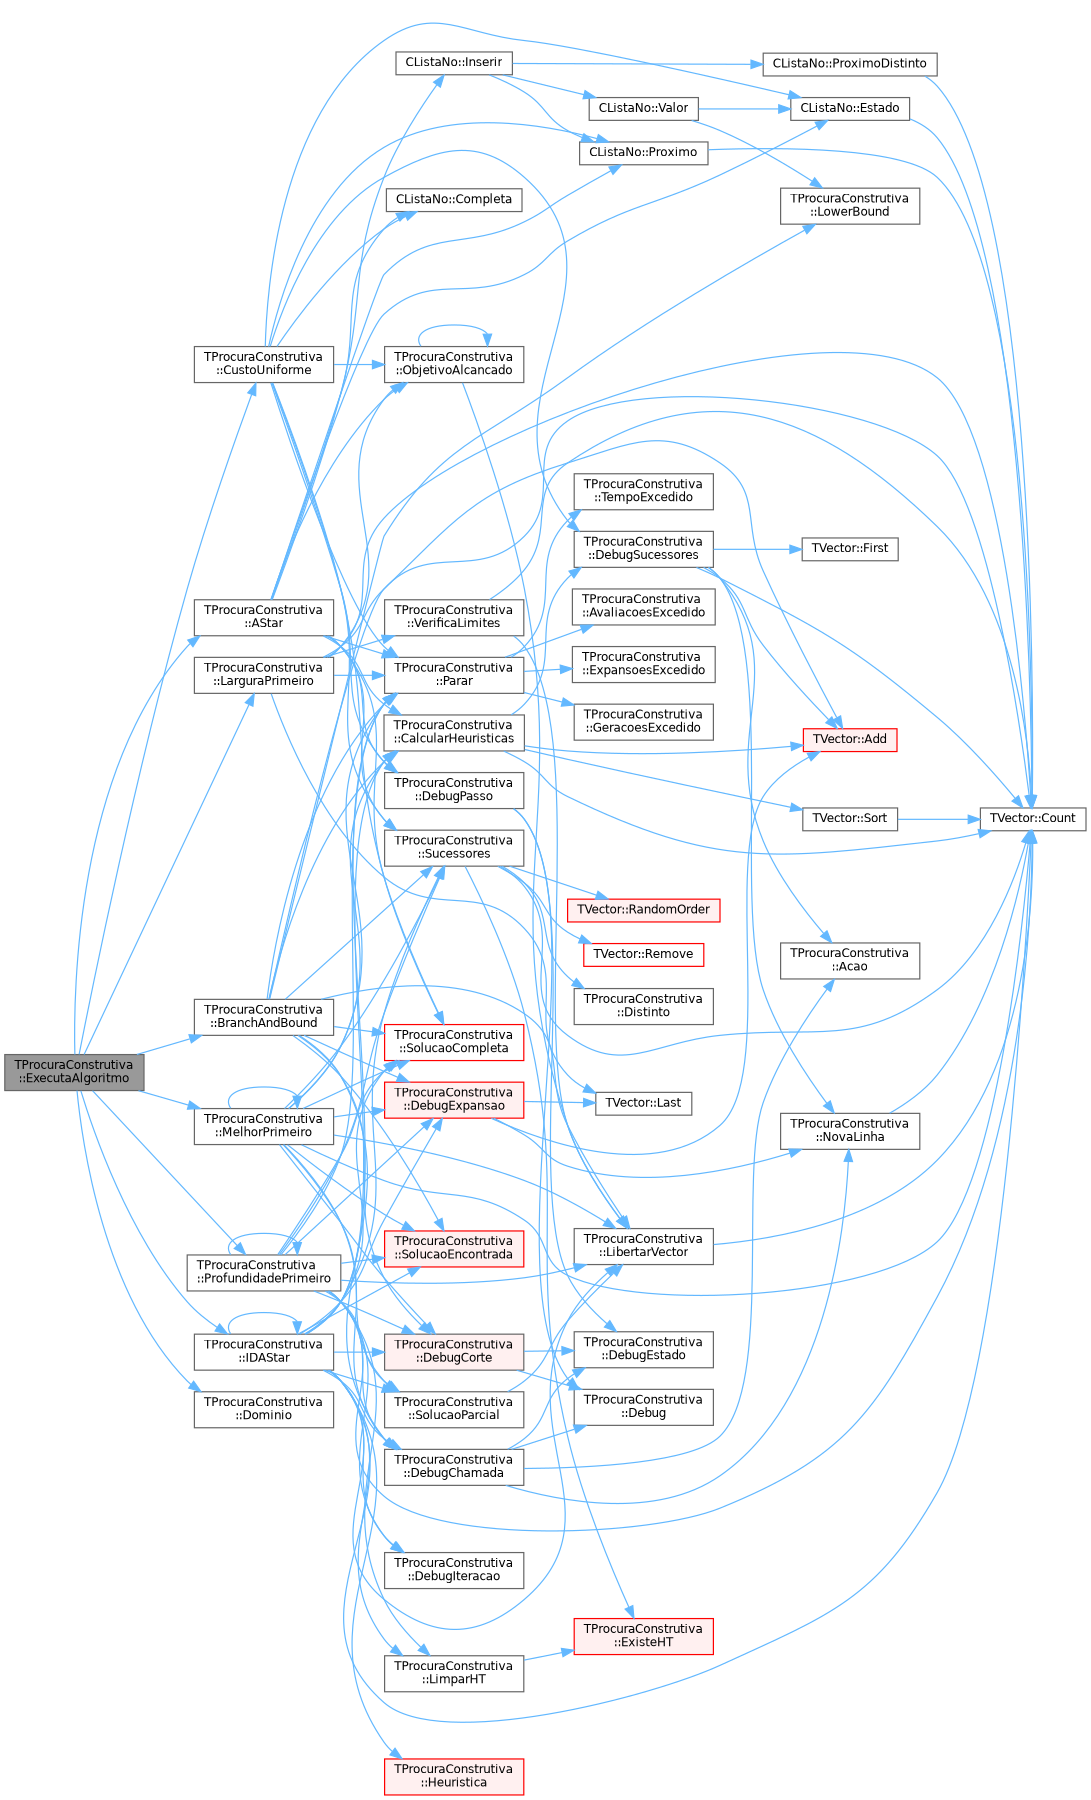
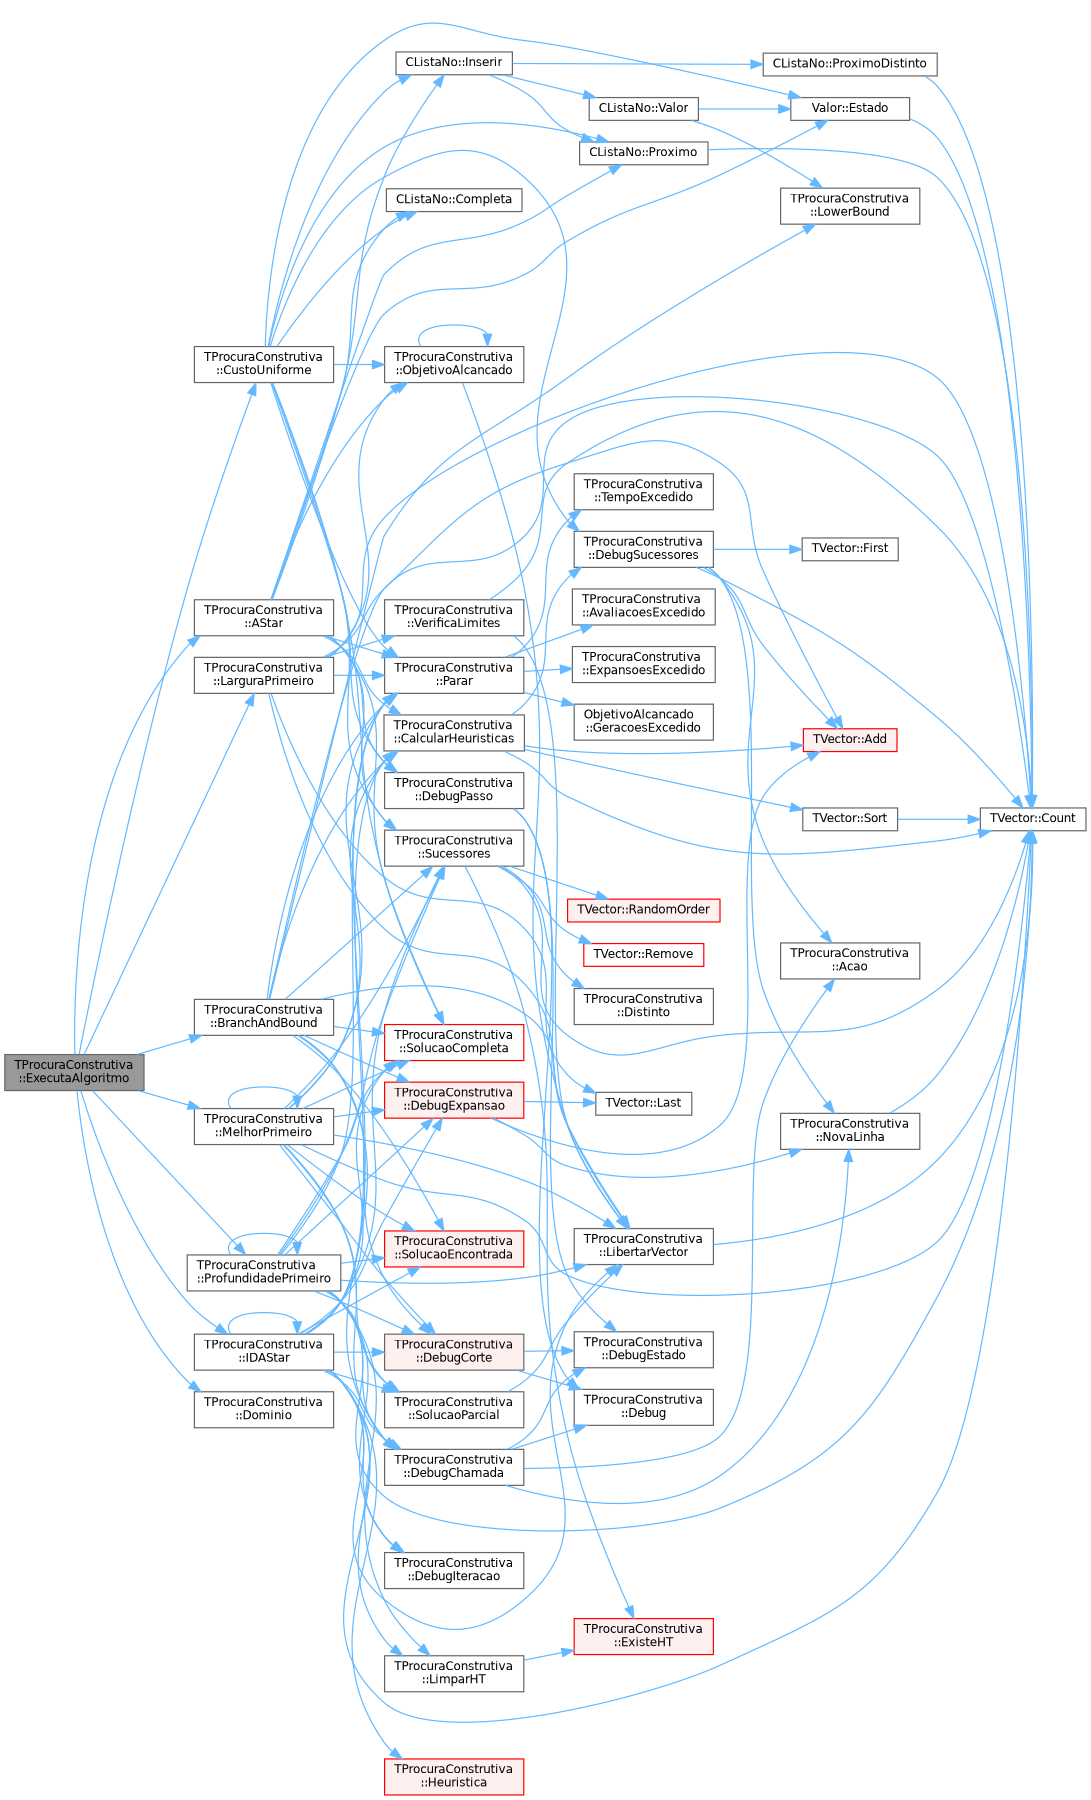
node "CListaNo::Estado": label "CListaNo::Estado" -> "Valor::Estado"
edge "TProcuraConstrutiva ::CustoUniforme" -> "CListaNo::Inserir": added
node "TProcuraConstrutiva ::GeracoesExcedido": label "TProcuraConstrutiva ::GeracoesExcedido" -> "ObjetivoAlcancado ::GeracoesExcedido"
edge "TProcuraConstrutiva ::LarguraPrimeiro" -> "TProcuraConstrutiva ::LibertarVector": added
